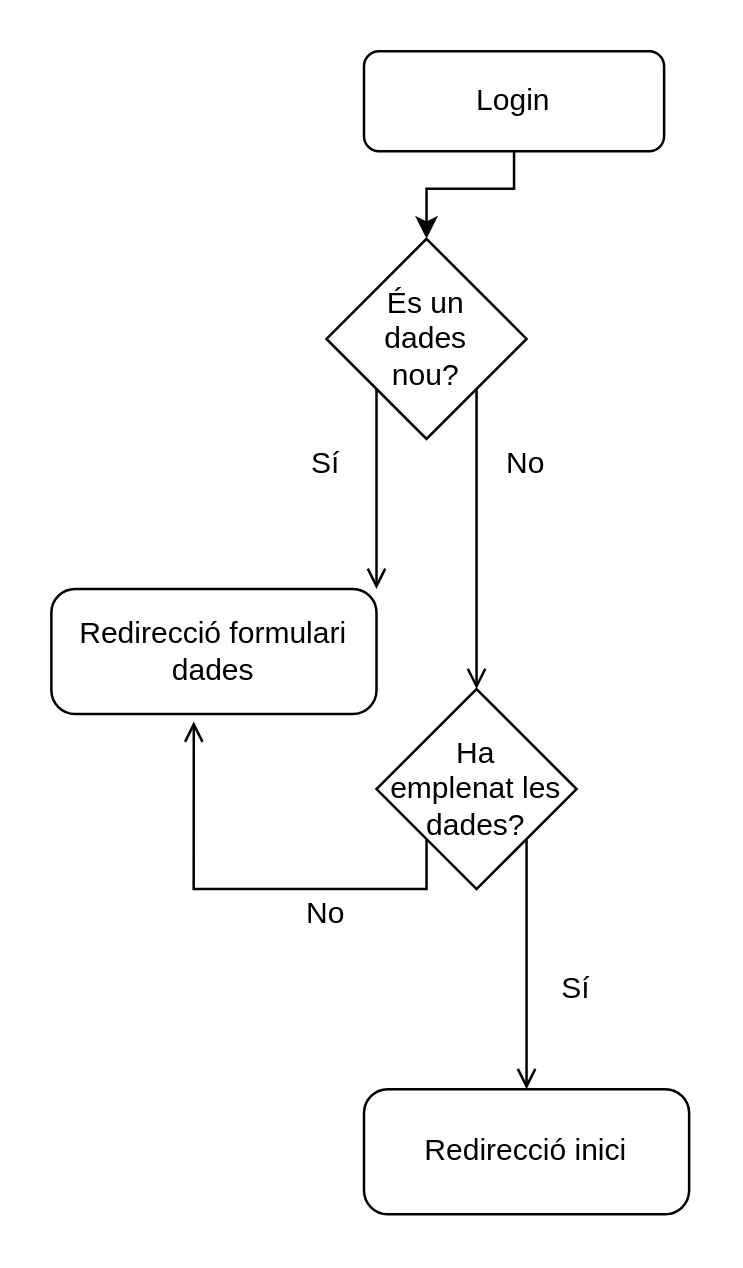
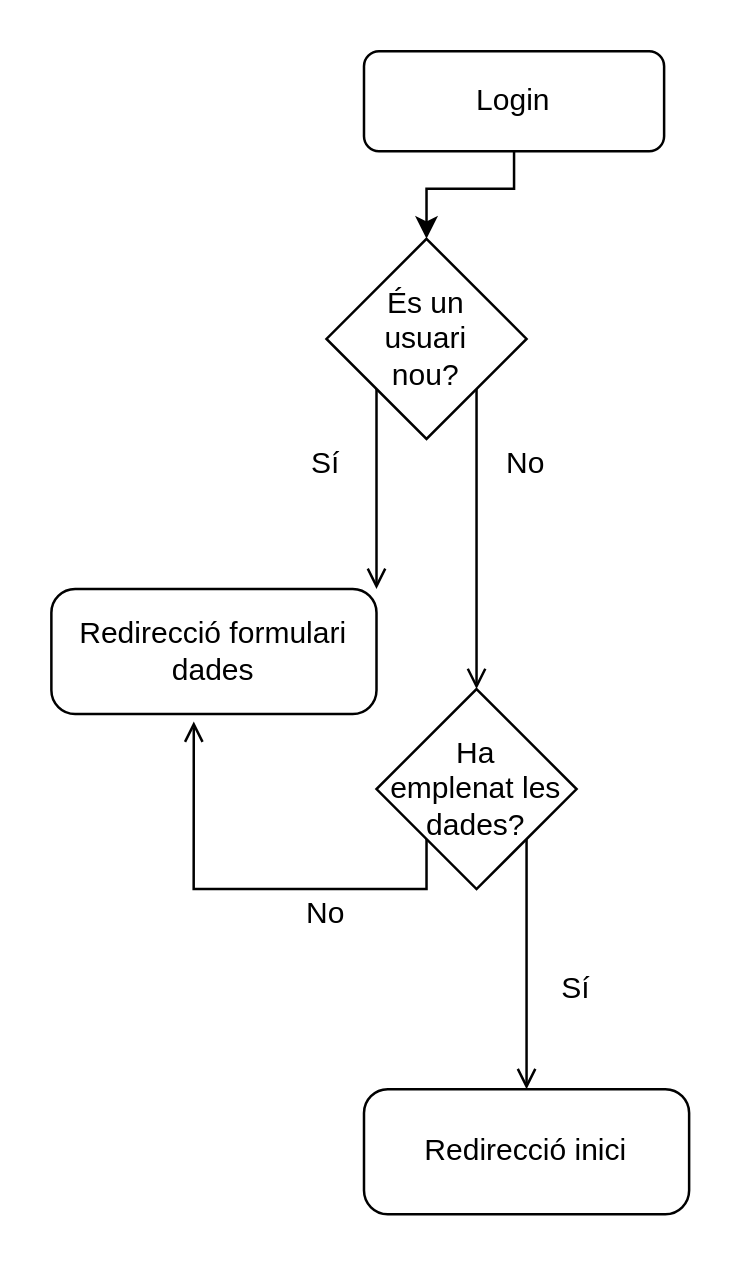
node "És un dades nou?": label "És un dades nou?" -> "És un usuari nou?"
